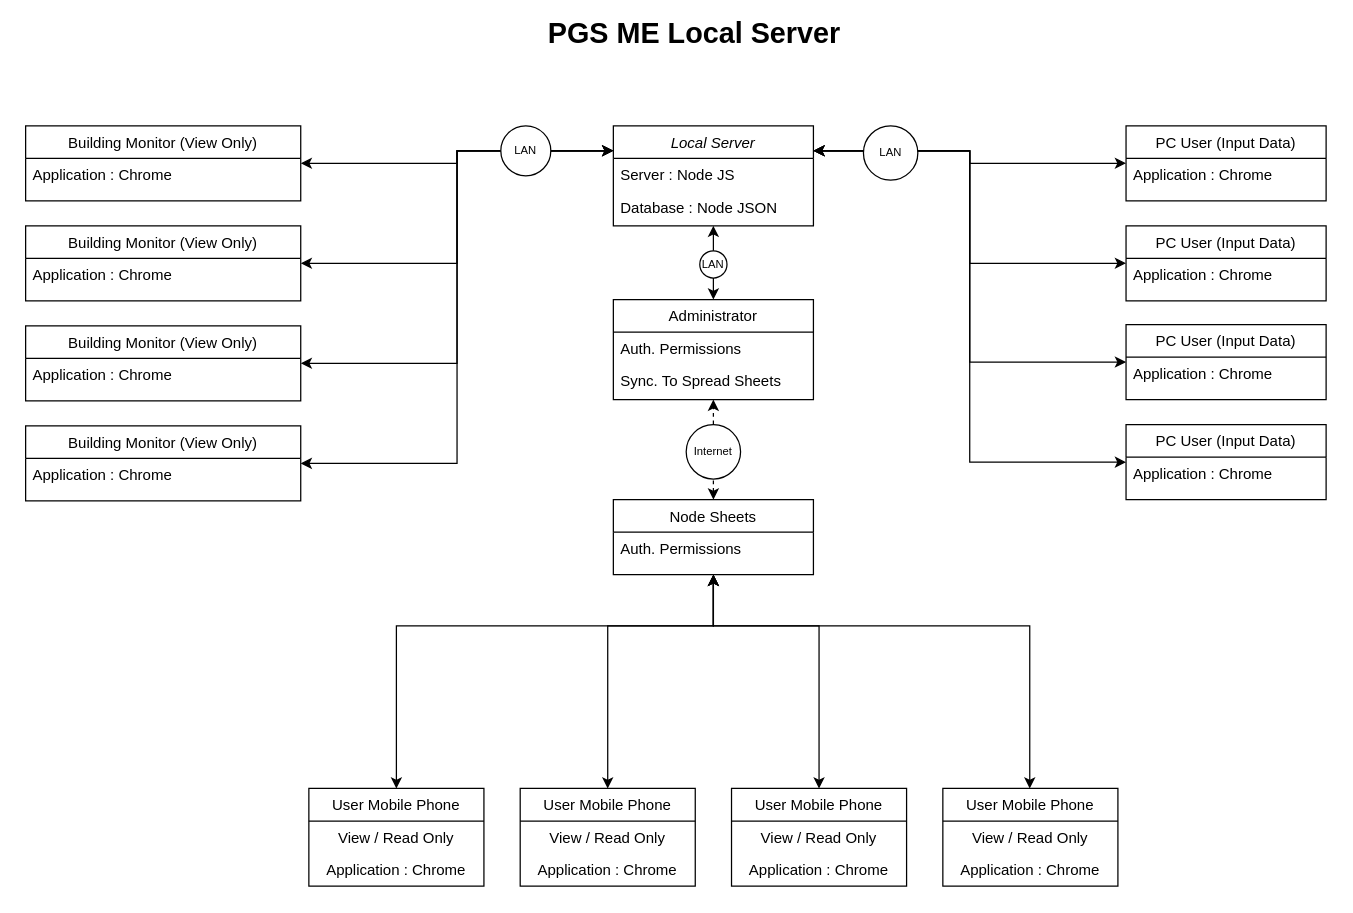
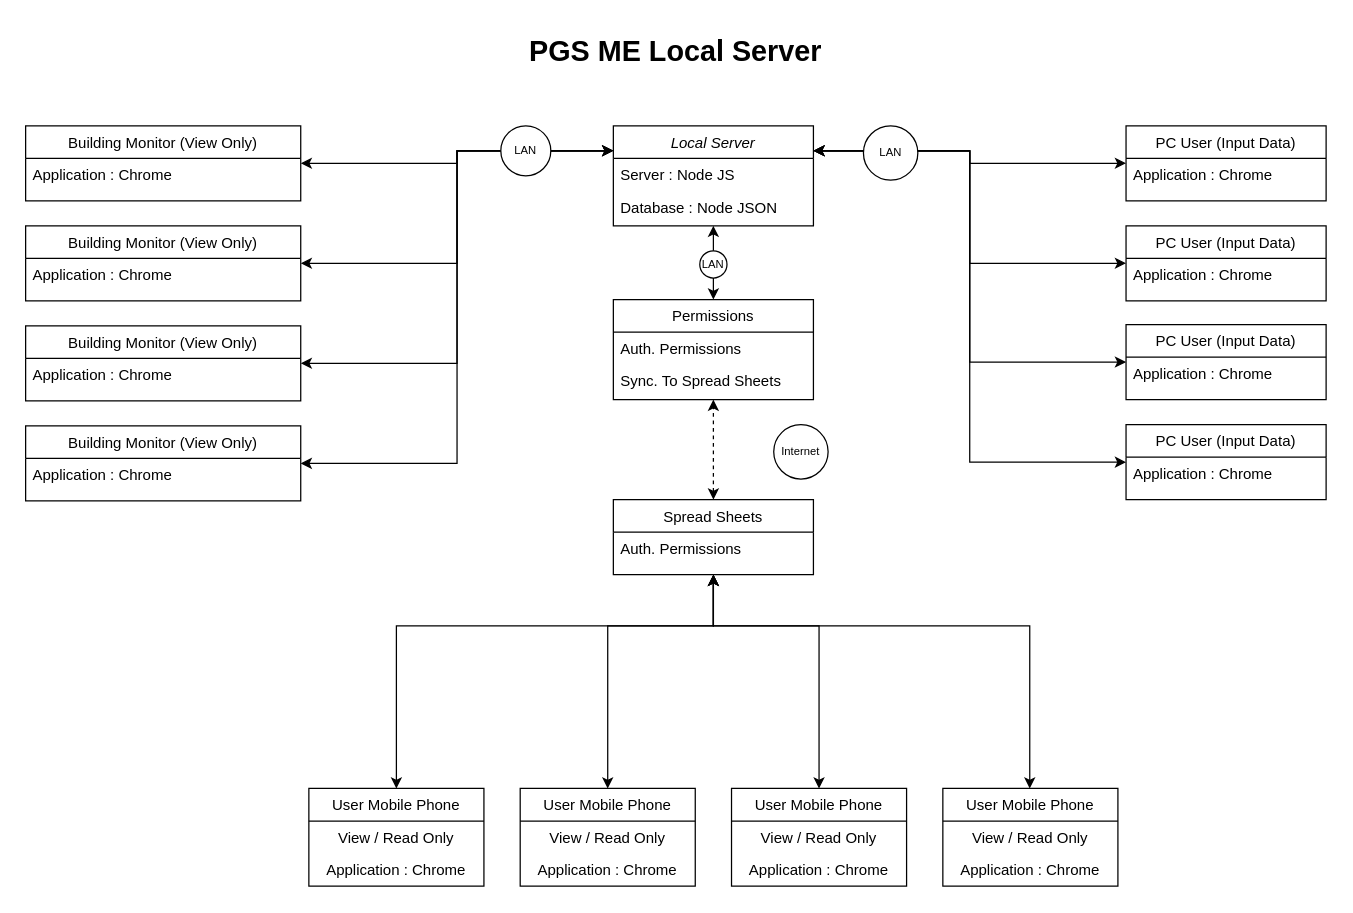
node "PGS ME Local Server": moved (694, 32) -> (676, 51)
node "Administrator": label "Administrator" -> "Permissions"
node "Internet": moved (713, 452) -> (801, 452)
node "Node Sheets": label "Node Sheets" -> "Spread Sheets"
